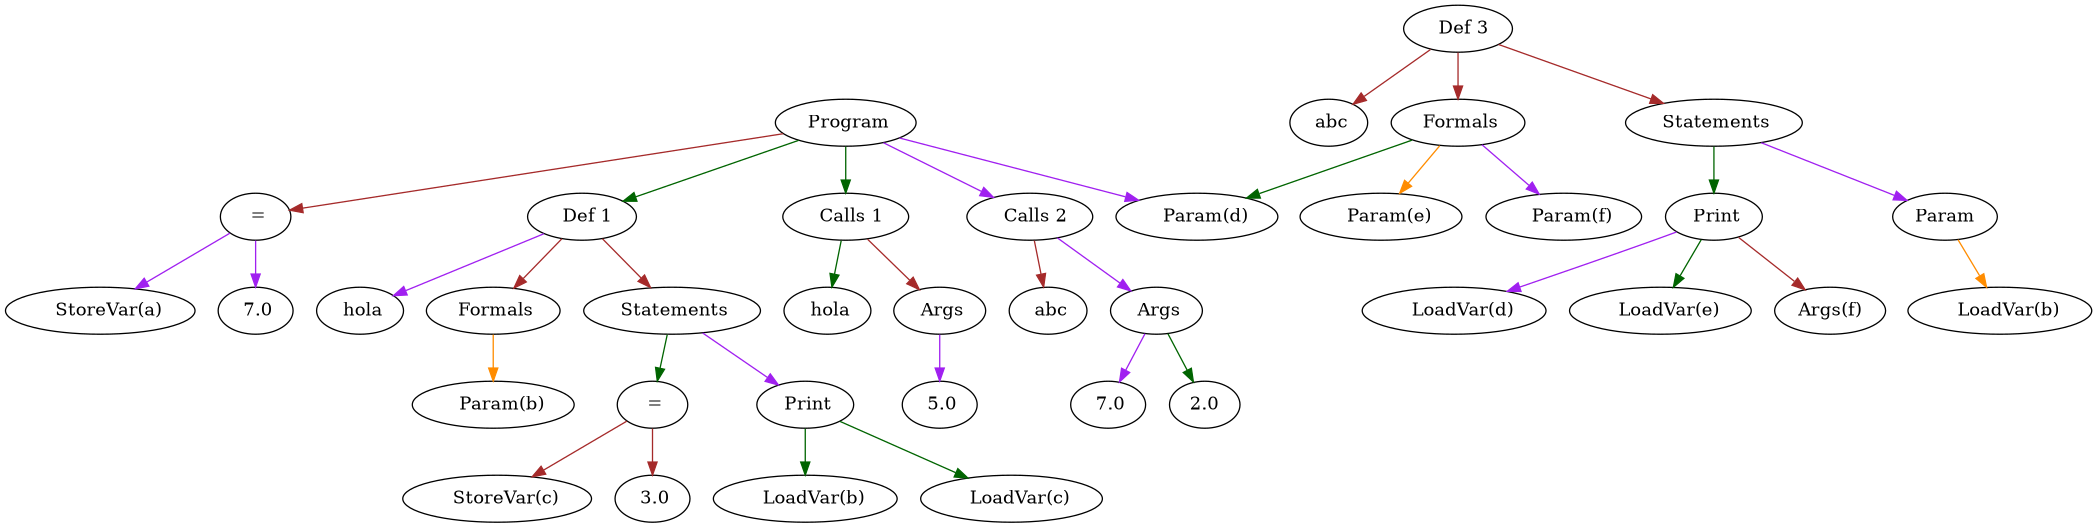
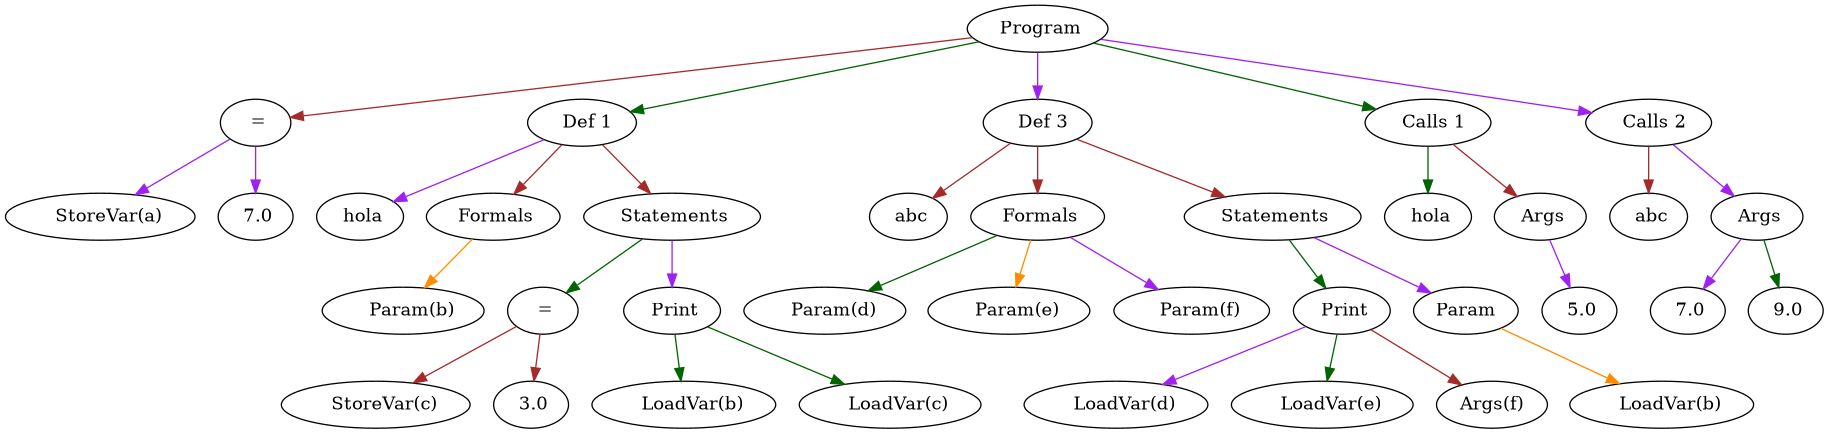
edge "Program" -> "Param(d)": now "Program" -> "Def 3"
node "2.0": label "2.0" -> "9.0"
